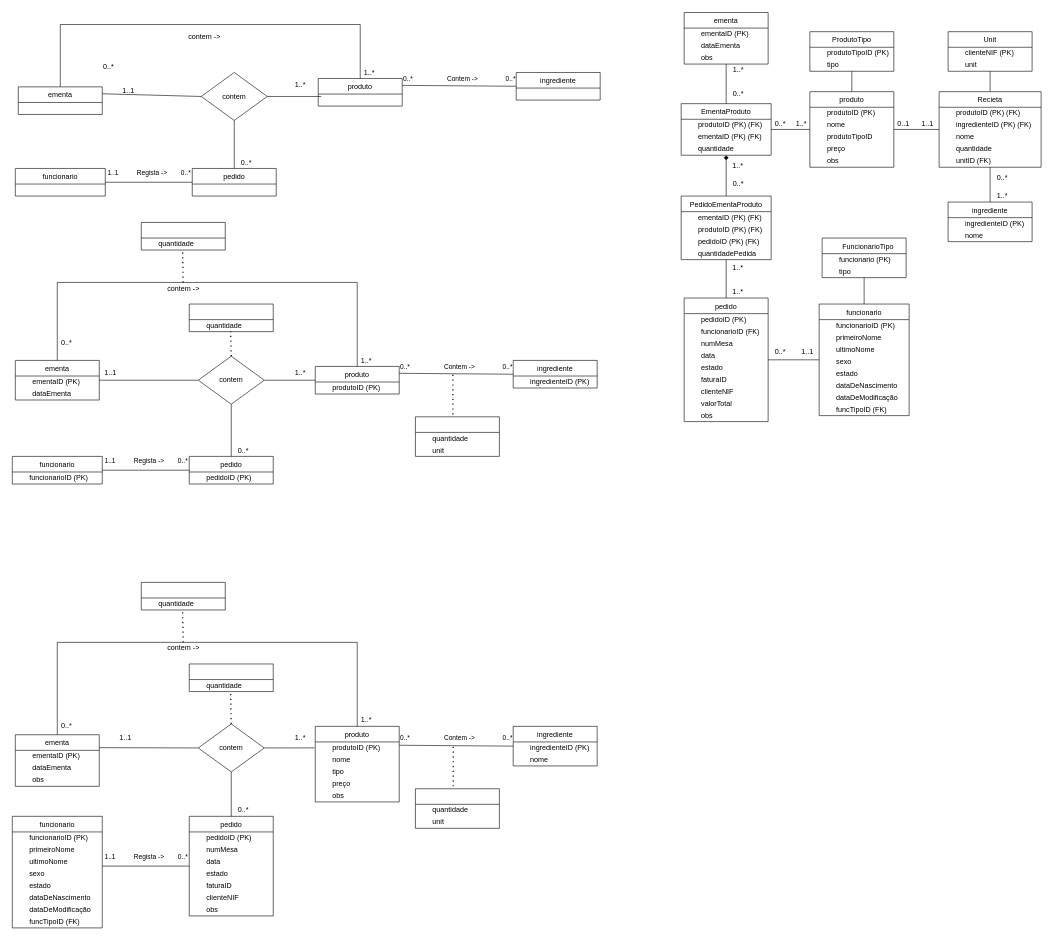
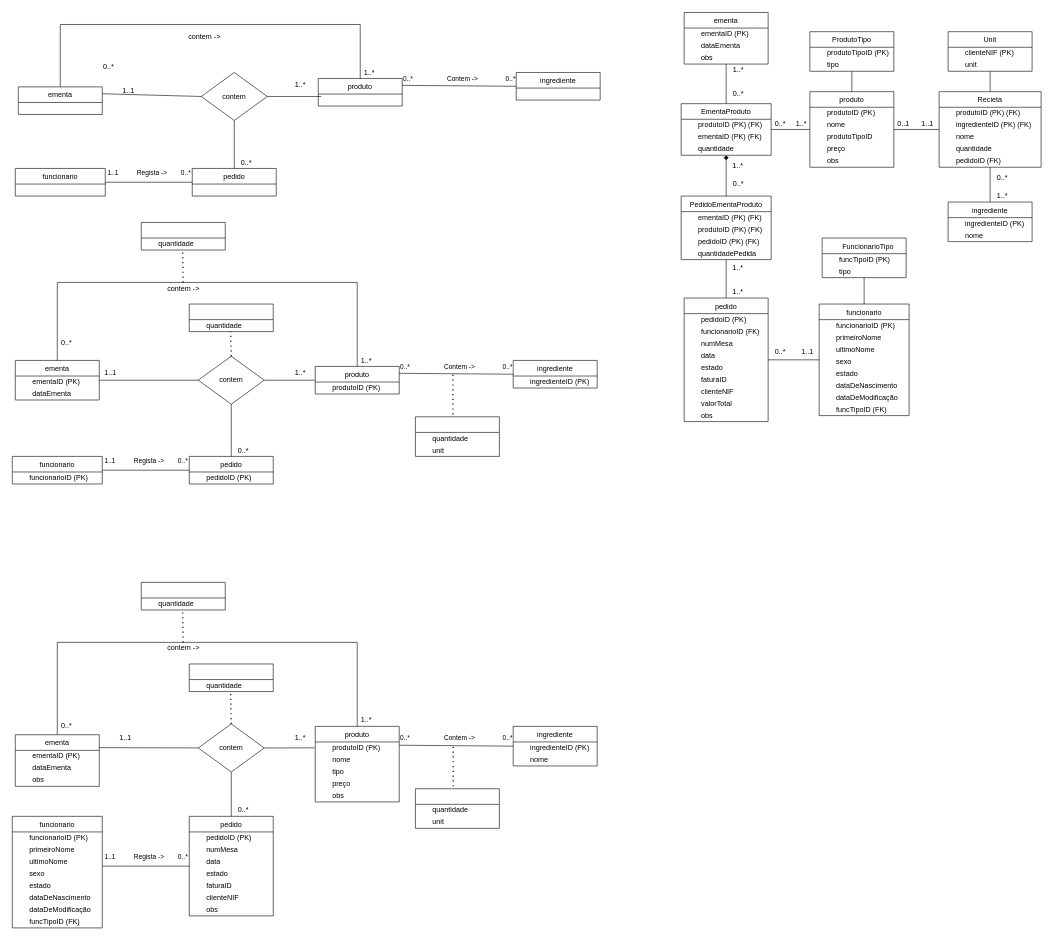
node "unitID (FK)": label "unitID (FK)" -> "pedidoID (FK)"
node "funcionario (PK)": label "funcionario (PK)" -> "funcTipoID (PK)"
